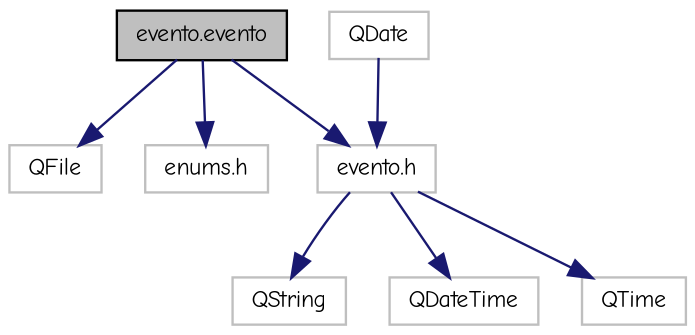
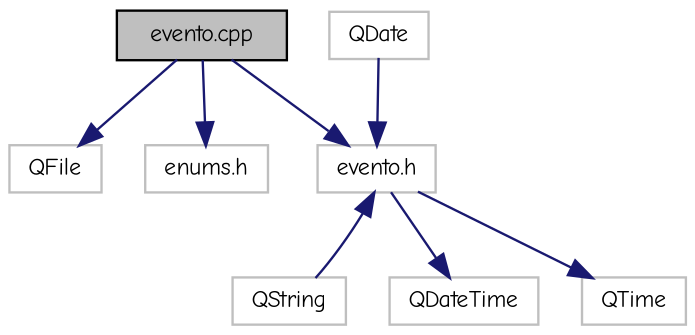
node "evento.evento": label "evento.evento" -> "evento.cpp"
edge "evento.h" -> "QString": reversed
